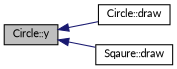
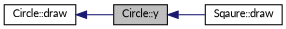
edge "Circle::draw" -> "Circle::y": reversed
